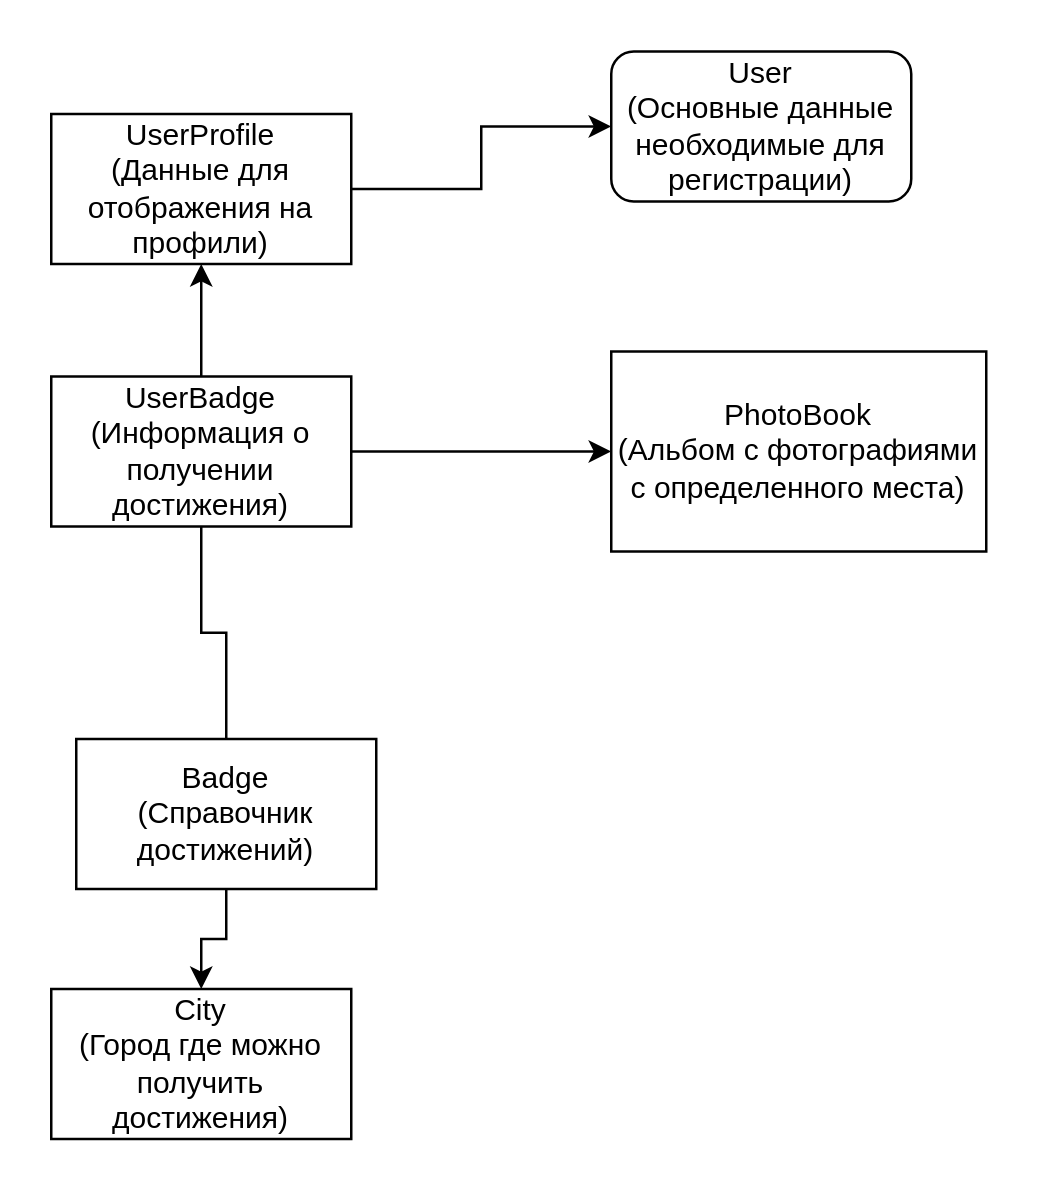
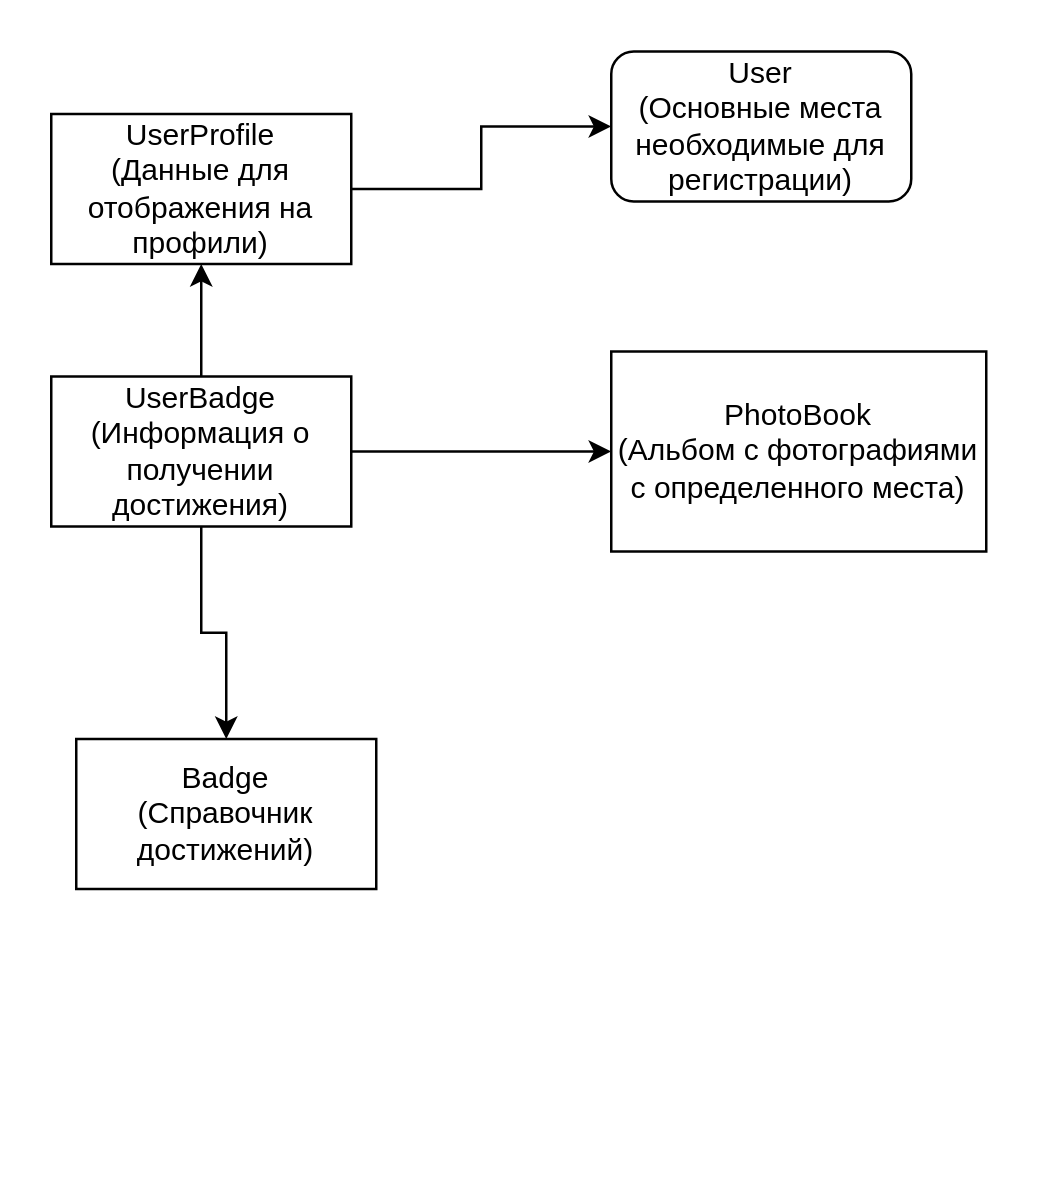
node "User (Основные данные необходимые для регистрации)": label "User (Основные данные необходимые для регистрации)" -> "User (Основные места необходимые для регистрации)"
edge "UserBadge (Информация о получении достижения)" -- "Badge (Справочник достижений)": arrowhead none -> classic
edge "Badge (Справочник достижений)" -> "City (Город где можно получить достижения)": removed
node "City (Город где можно получить достижения)": removed
